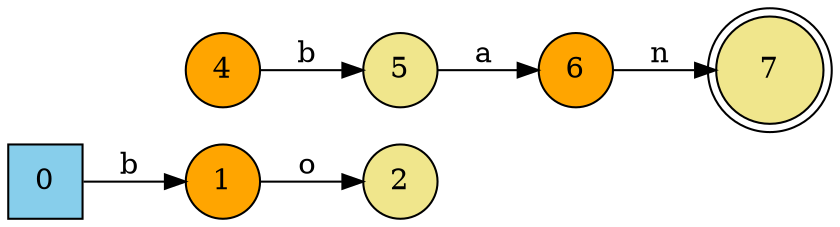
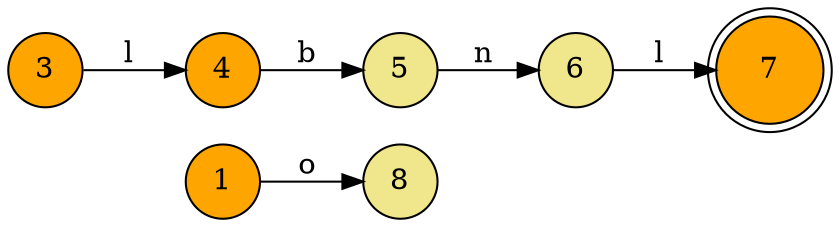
edge "5" -> "6": label "a " -> "n "
edge "6" -> "7": label "n " -> "l "
node "3": added
node "6": fillcolor orange -> khaki
node "7": fillcolor khaki -> orange
node "0": removed
node "2": label "2" -> "8"
